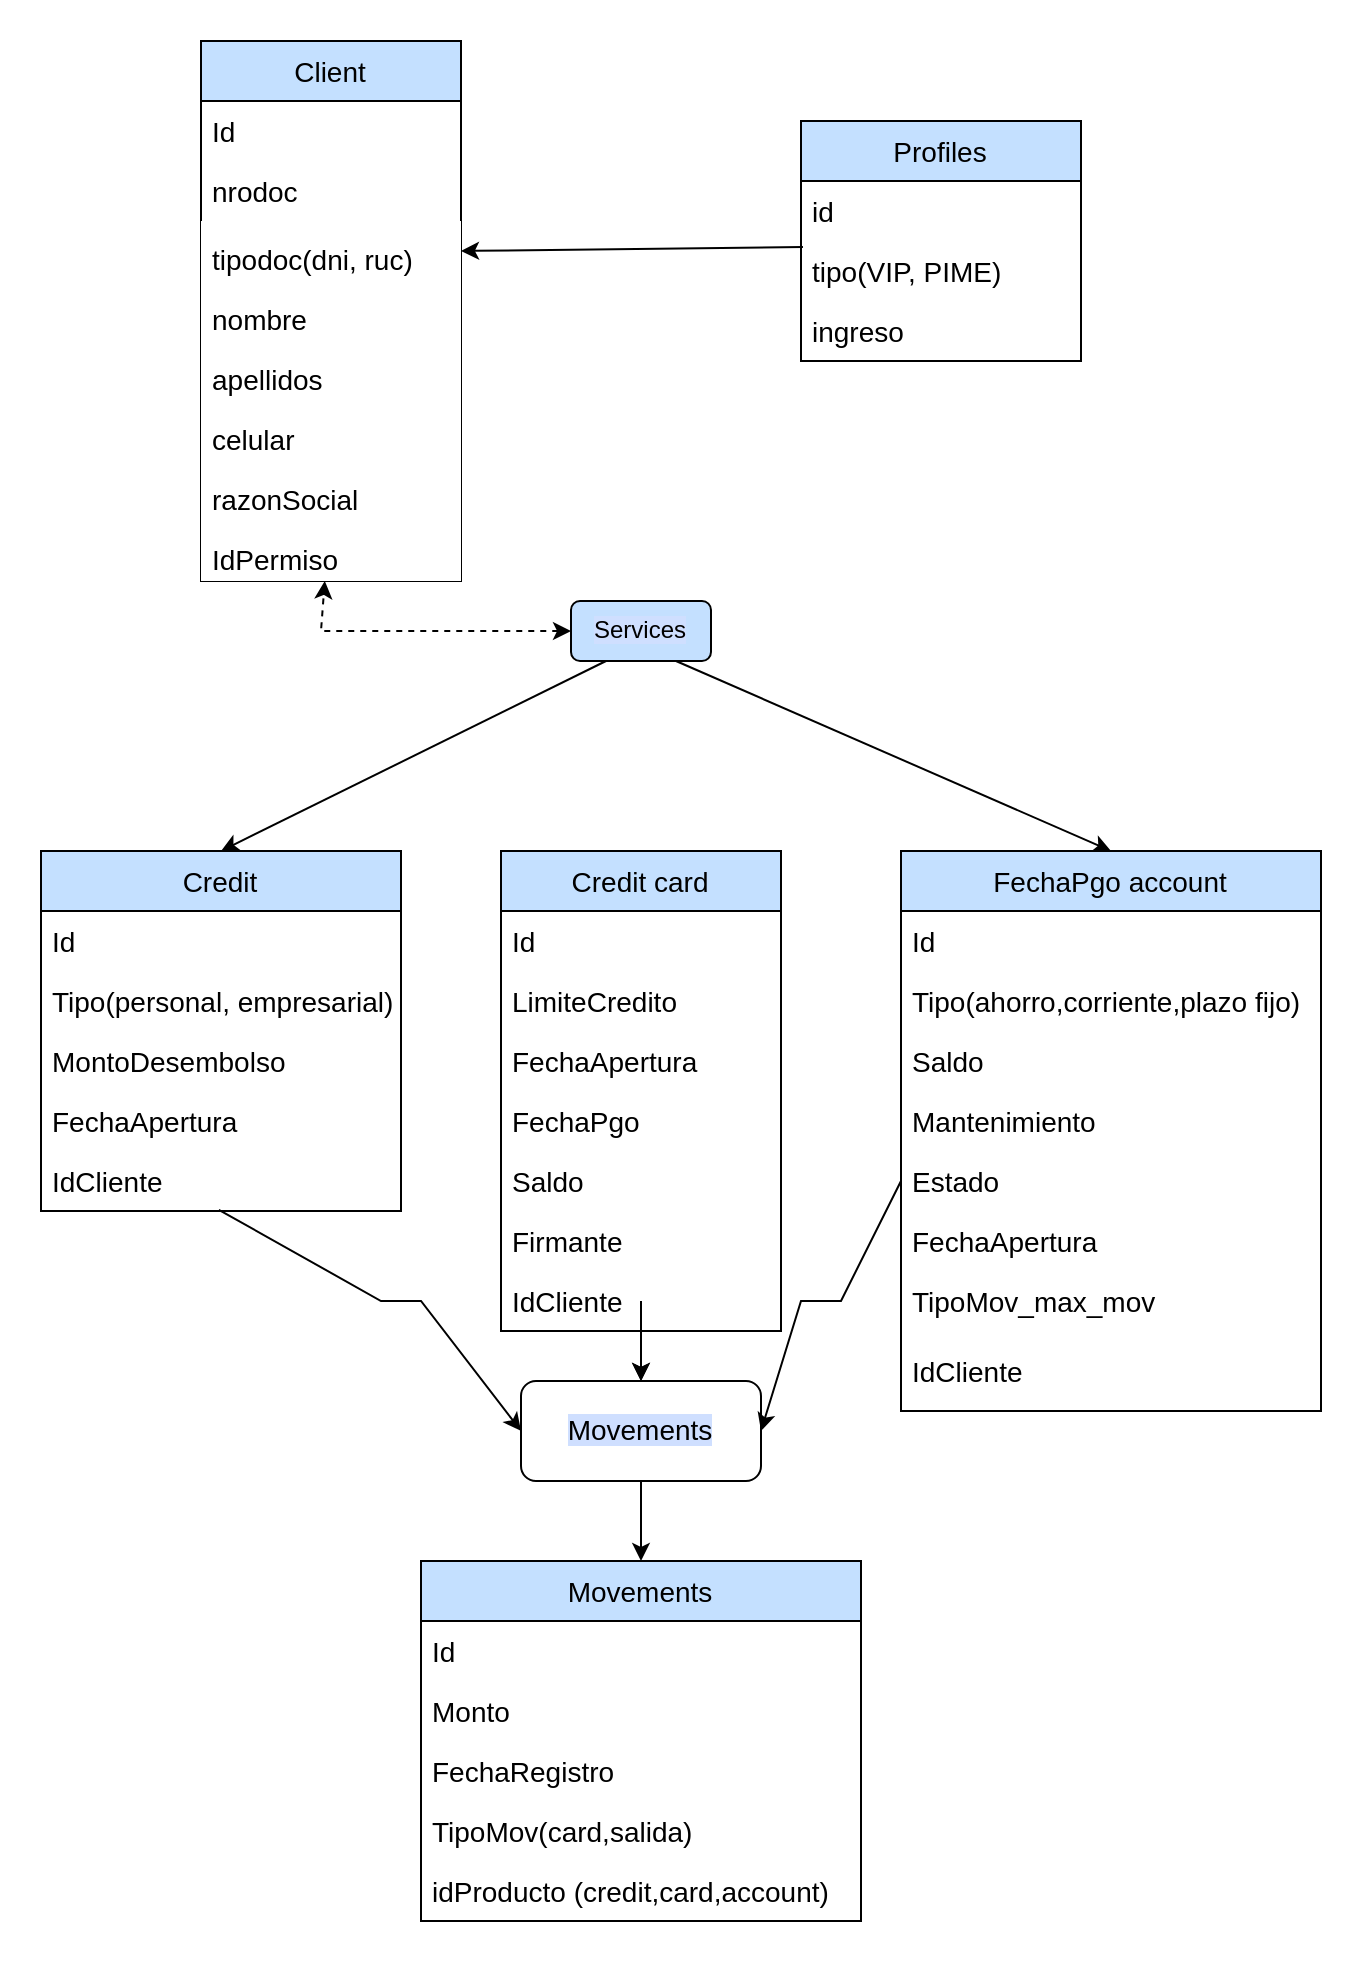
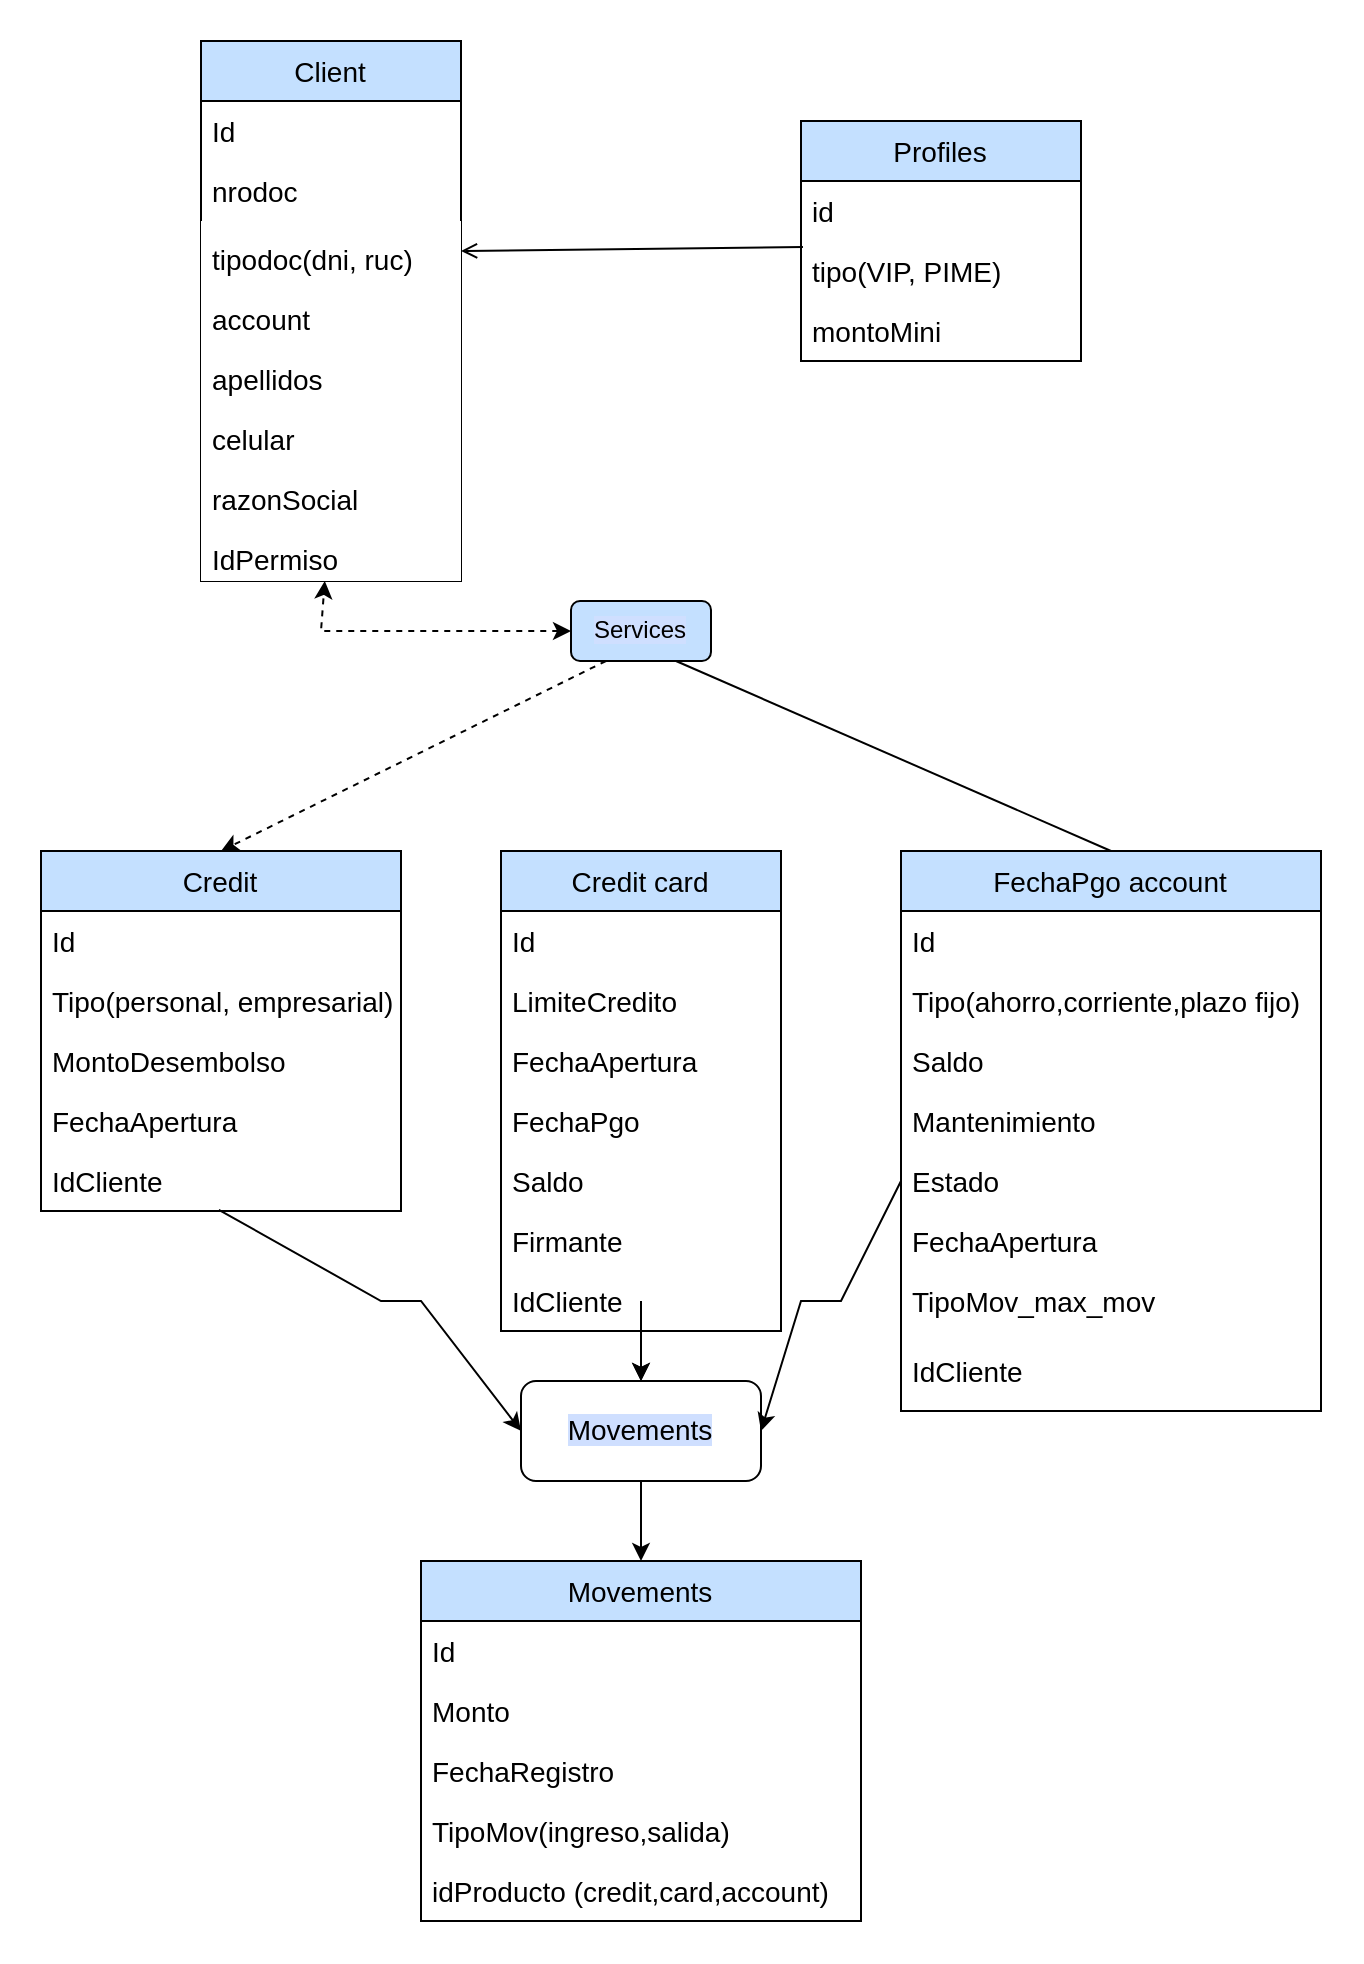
edge "tipo(VIP, PIME)" -> "tipodoc(dni, ruc)": arrowhead classic -> open
node "nombre": label "nombre" -> "account"
node "ingreso": label "ingreso" -> "montoMini"
edge "Services" -> "Credit": style solid -> dashed
edge "Services" -> "FechaPgo account": arrowhead classic -> none
node "TipoMov(card,salida)": label "TipoMov(card,salida)" -> "TipoMov(ingreso,salida)"
